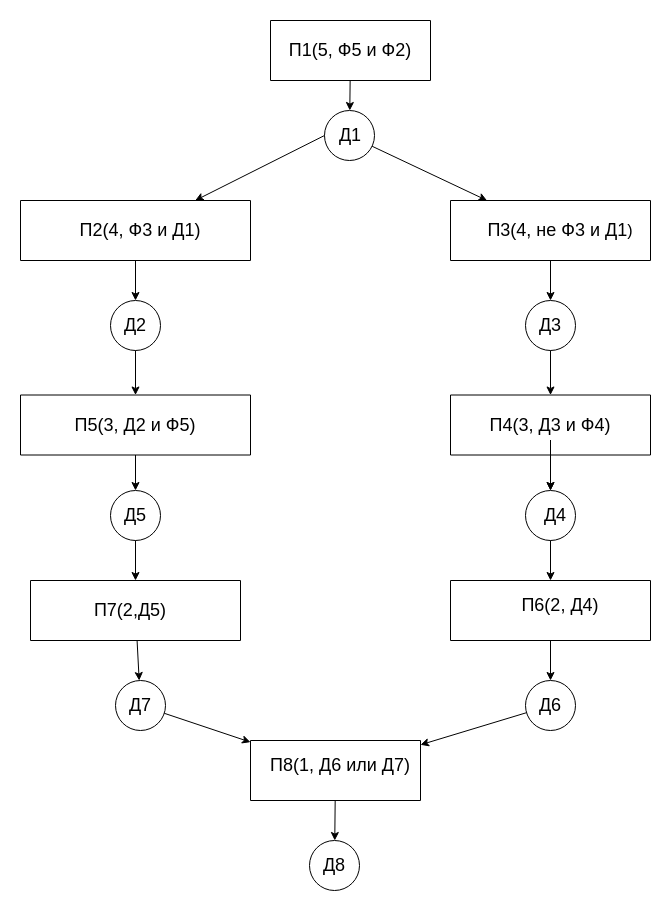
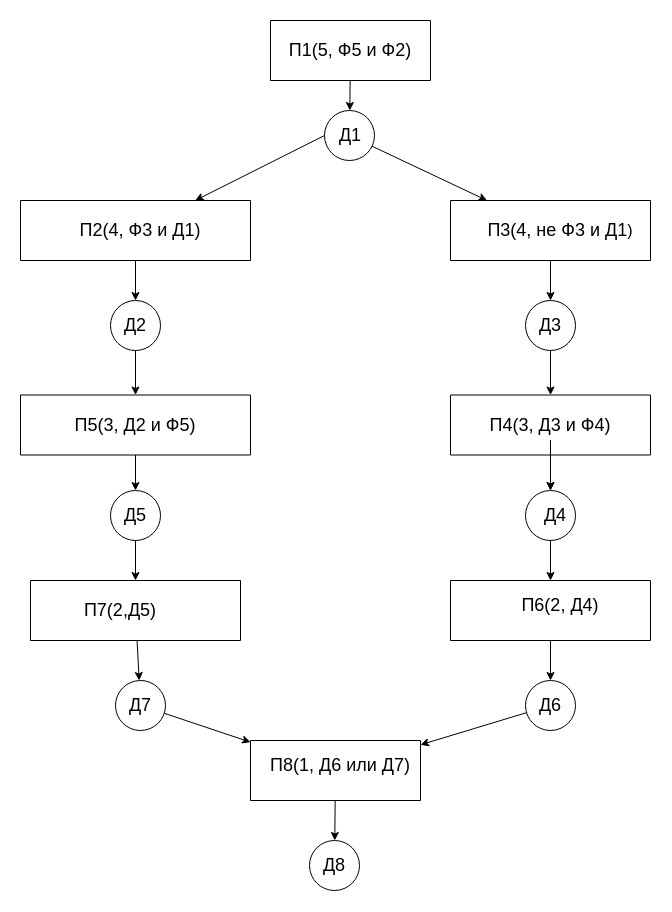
node "П7(2,Д5)": moved (131, 611) -> (121, 611)
